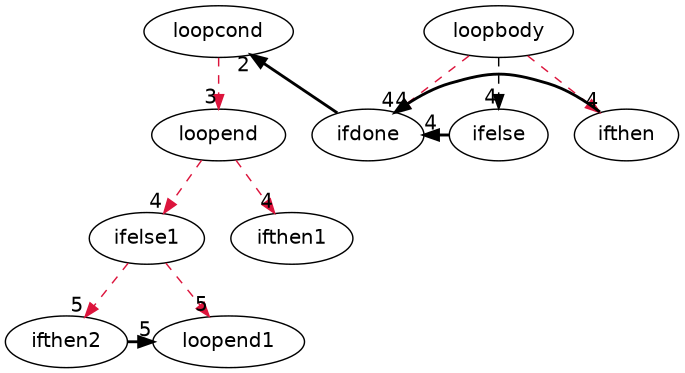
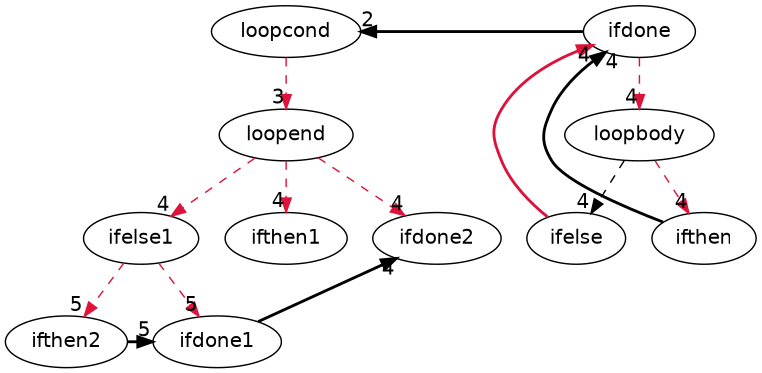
edge "loopbody" -> "ifdone": reversed
edge "ifelse" -> "ifdone": color black -> crimson
node "ifdone2": added
node "loopend1": label "loopend1" -> "ifdone1"
